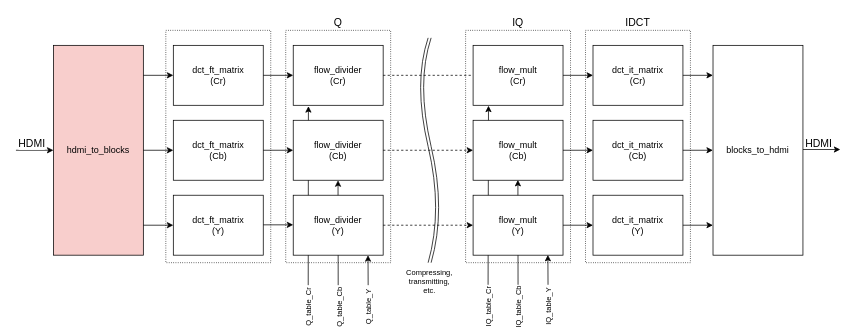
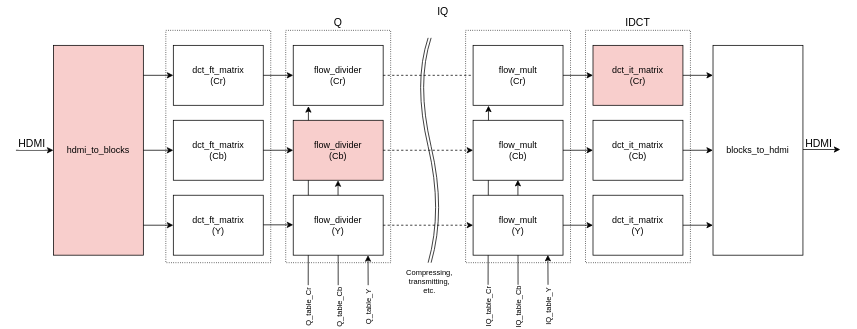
node "IQ": moved (518, 23) -> (443, 12)
node "dct_it_matrix (Cr)": fillcolor #ffffff -> #f8cecc
node "flow_divider (Cb)": fillcolor #ffffff -> #f8cecc
